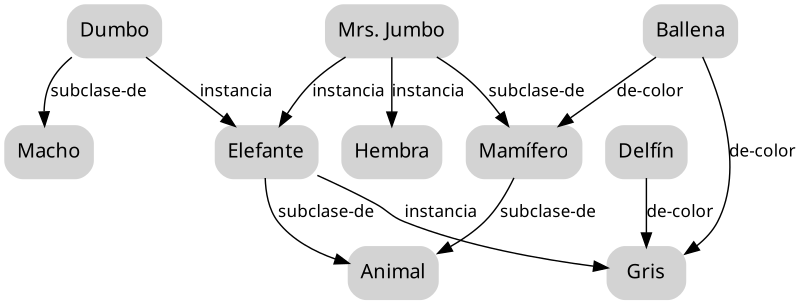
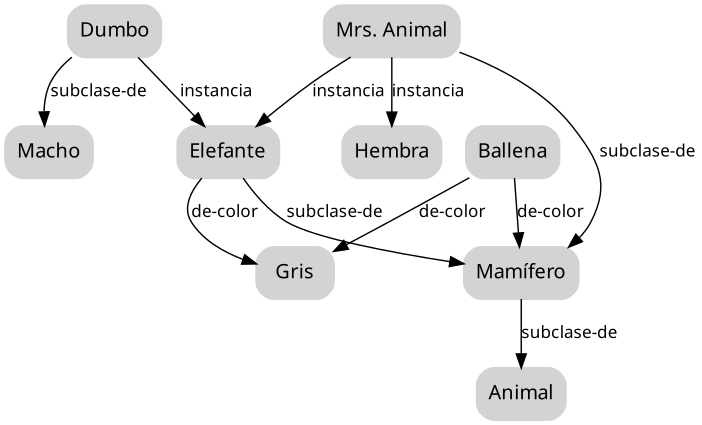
node "Mrs. Jumbo": label "Mrs. Jumbo" -> "Mrs. Animal"
node "Delfín": removed
edge "Elefante" -> "Gris": label "instancia" -> "de-color"
edge "Elefante" -> "Animal": now "Elefante" -> "Mamífero"
